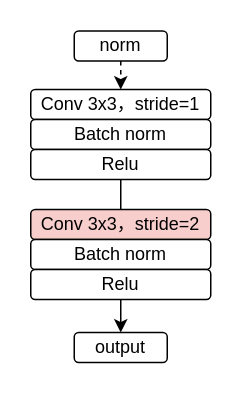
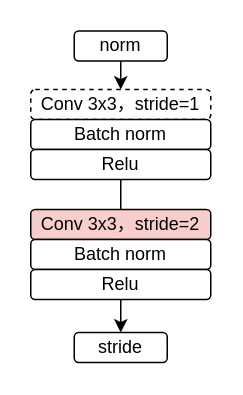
edge "norm" -> "Conv 3x3，stride=1": style dashed -> solid
node "Conv 3x3，stride=1": style solid -> dashed
node "output": label "output" -> "stride"
